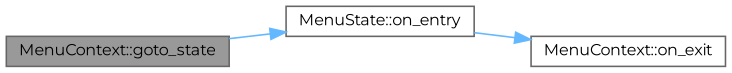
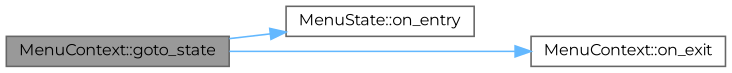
edge "MenuState::on_entry" -> "MenuContext::on_exit": now "MenuContext::goto_state" -> "MenuContext::on_exit"
